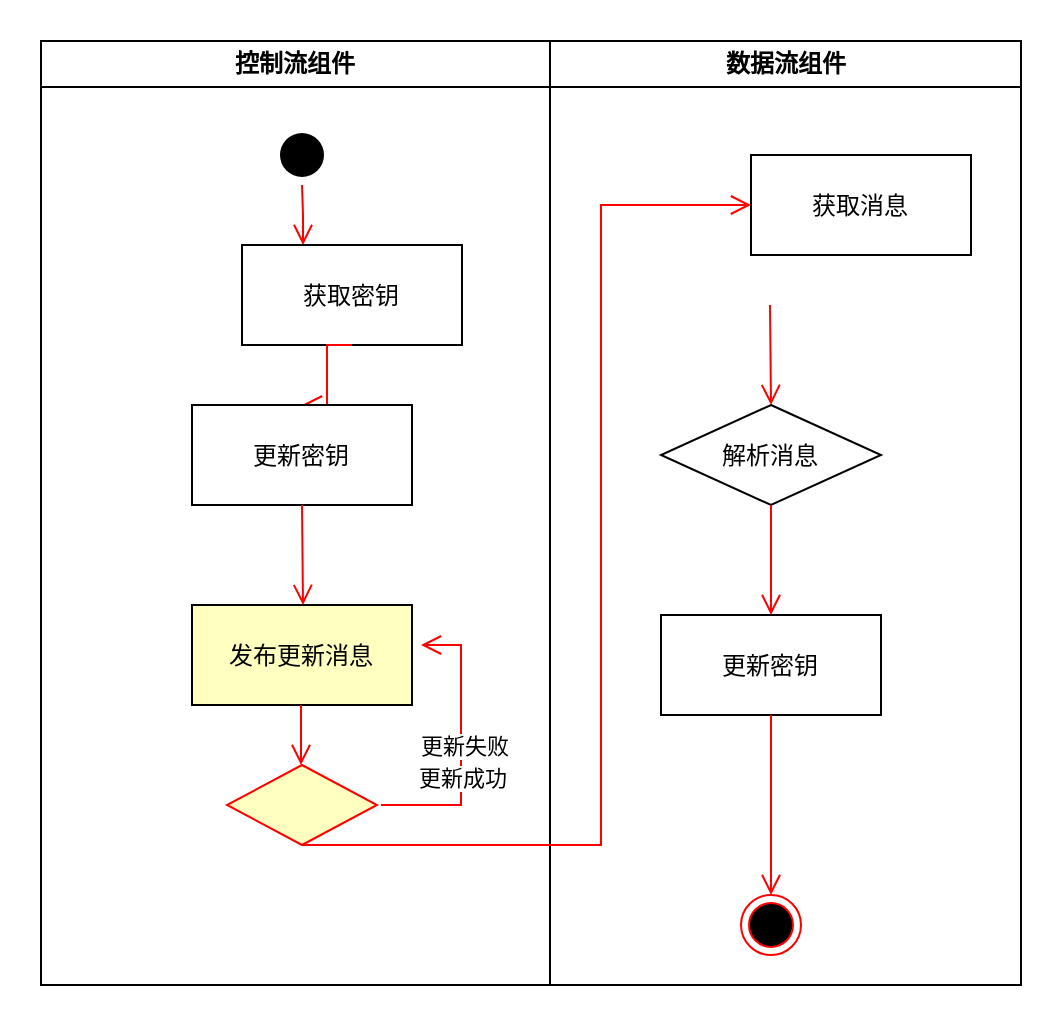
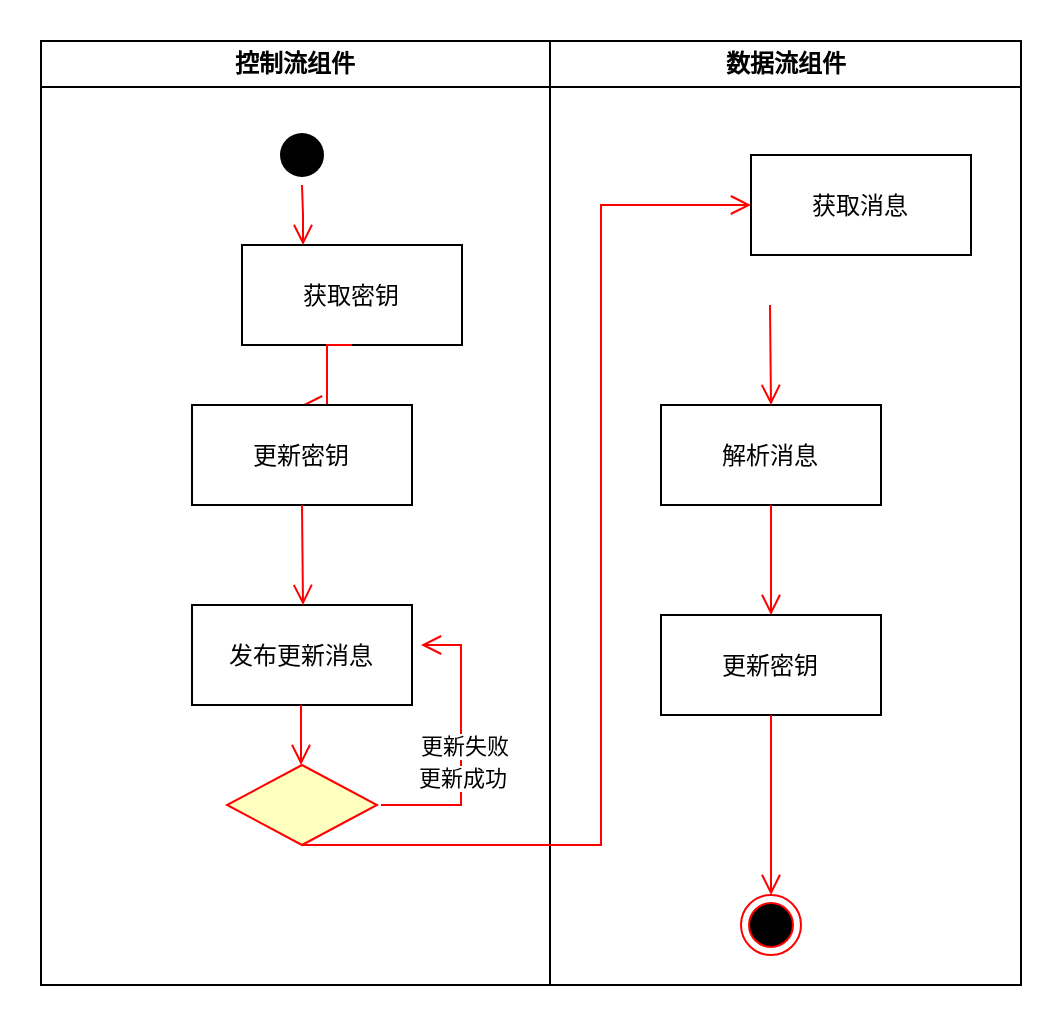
node "解析消息": shape diamond -> rectangle
node "发布更新消息": fillcolor #ffffc0 -> #ffffff
